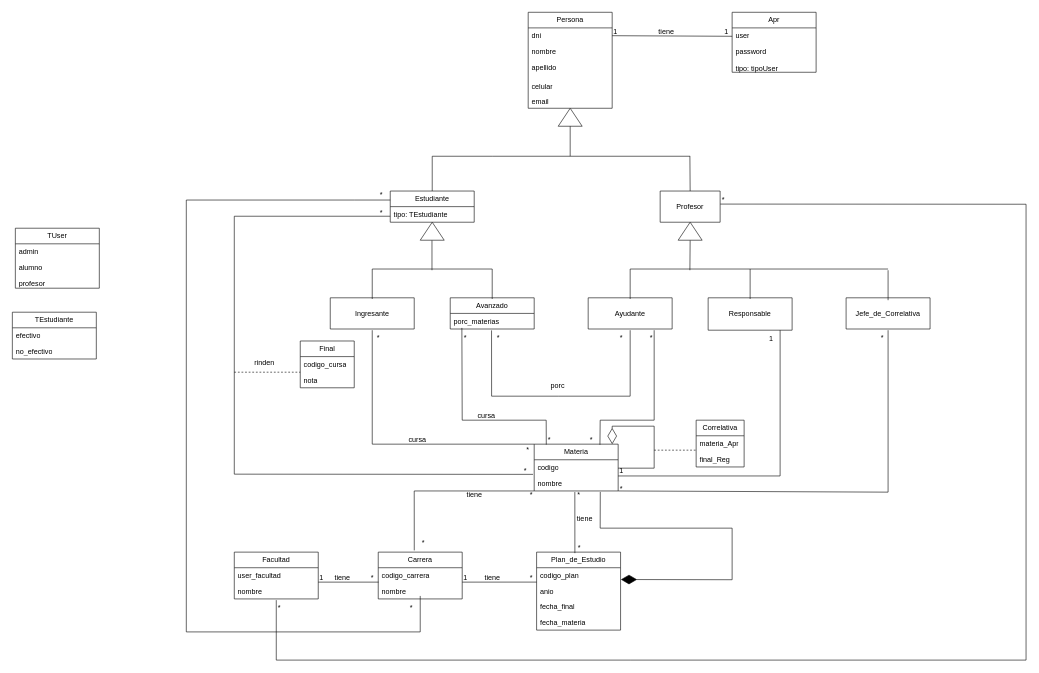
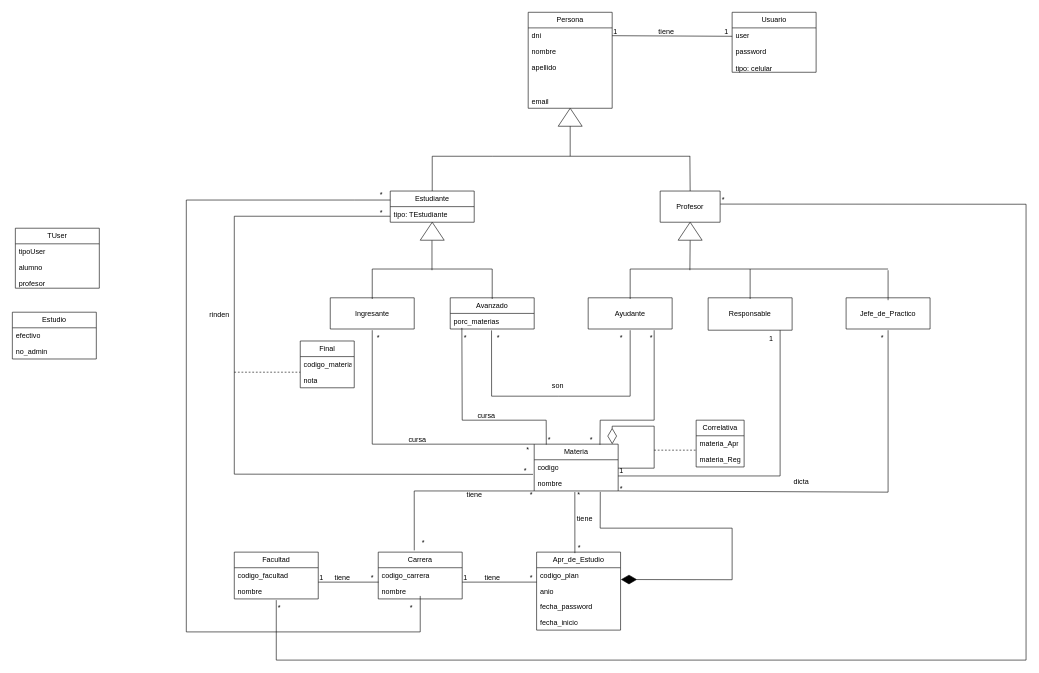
node "Apr": label "Apr" -> "Usuario"
node "tipo: tipoUser": label "tipo: tipoUser" -> "tipo: celular"
node "celular": removed
node "admin": label "admin" -> "tipoUser"
node "Jefe_de_Correlativa": label "Jefe_de_Correlativa" -> "Jefe_de_Practico"
node "TEstudiante": label "TEstudiante" -> "Estudio"
node "no_efectivo": label "no_efectivo" -> "no_admin"
node "rinden": moved (264, 363) -> (219, 315)
node "codigo_cursa": label "codigo_cursa" -> "codigo_materia"
node "porc": label "porc" -> "son"
node "final_Reg": label "final_Reg" -> "materia_Reg"
node "dicta": added
node "Plan_de_Estudio": label "Plan_de_Estudio" -> "Apr_de_Estudio"
node "user_facultad": label "user_facultad" -> "codigo_facultad"
node "fecha_final": label "fecha_final" -> "fecha_password"
node "fecha_materia": label "fecha_materia" -> "fecha_inicio"
